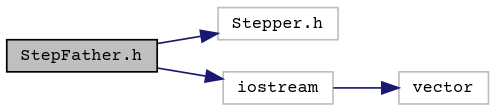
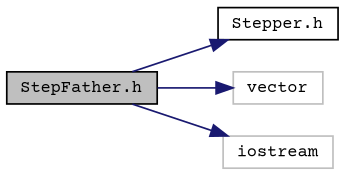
node "Stepper.h": color grey75 -> black
edge "iostream" -> "vector": now "StepFather.h" -> "vector"
